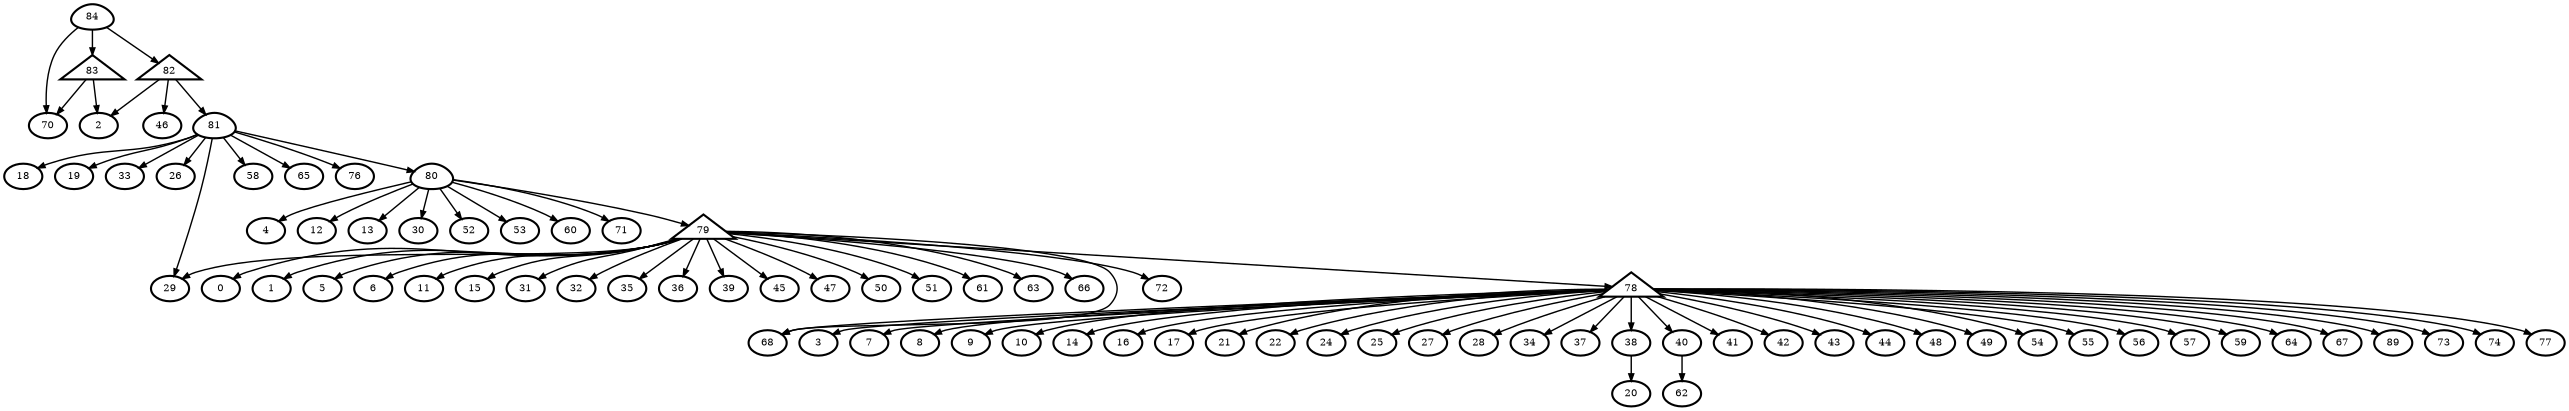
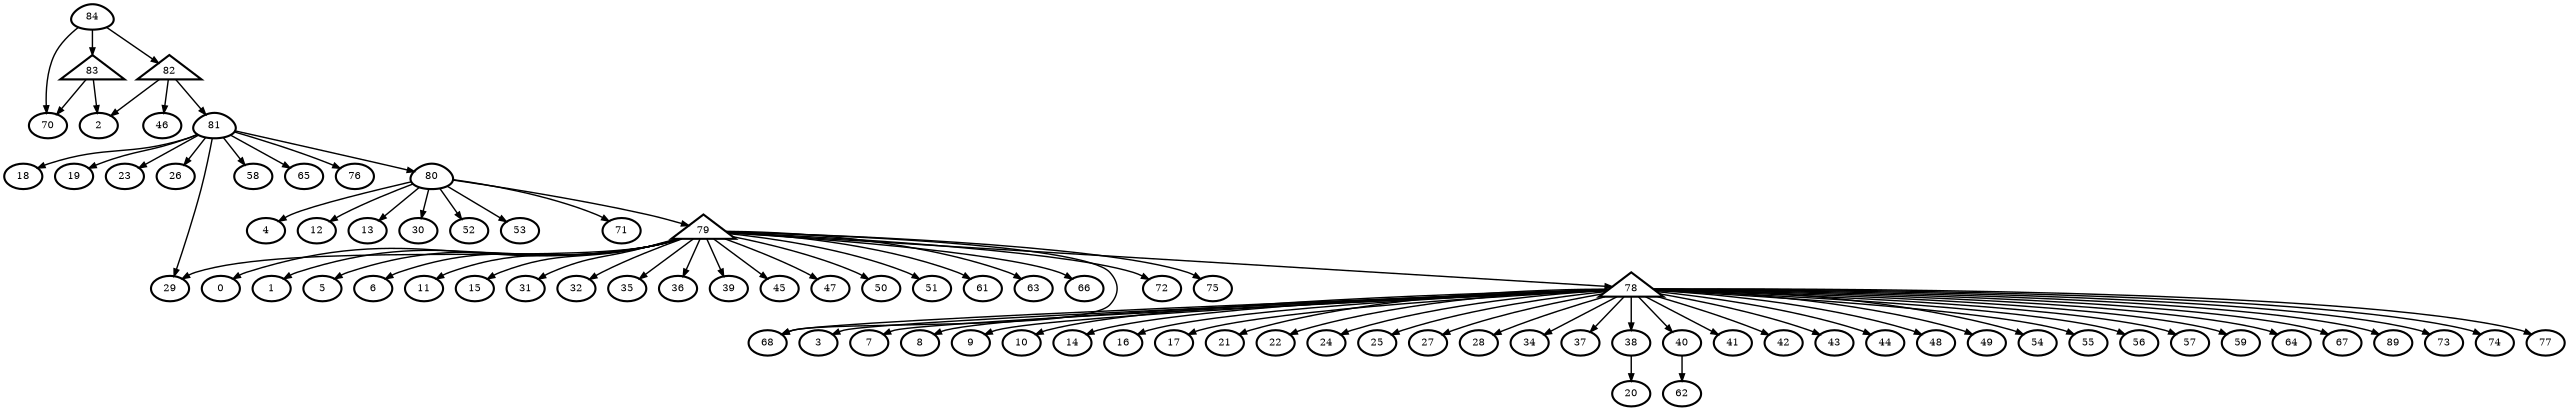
node "33": label "33" -> "23"
node "60": removed
node "75": added
